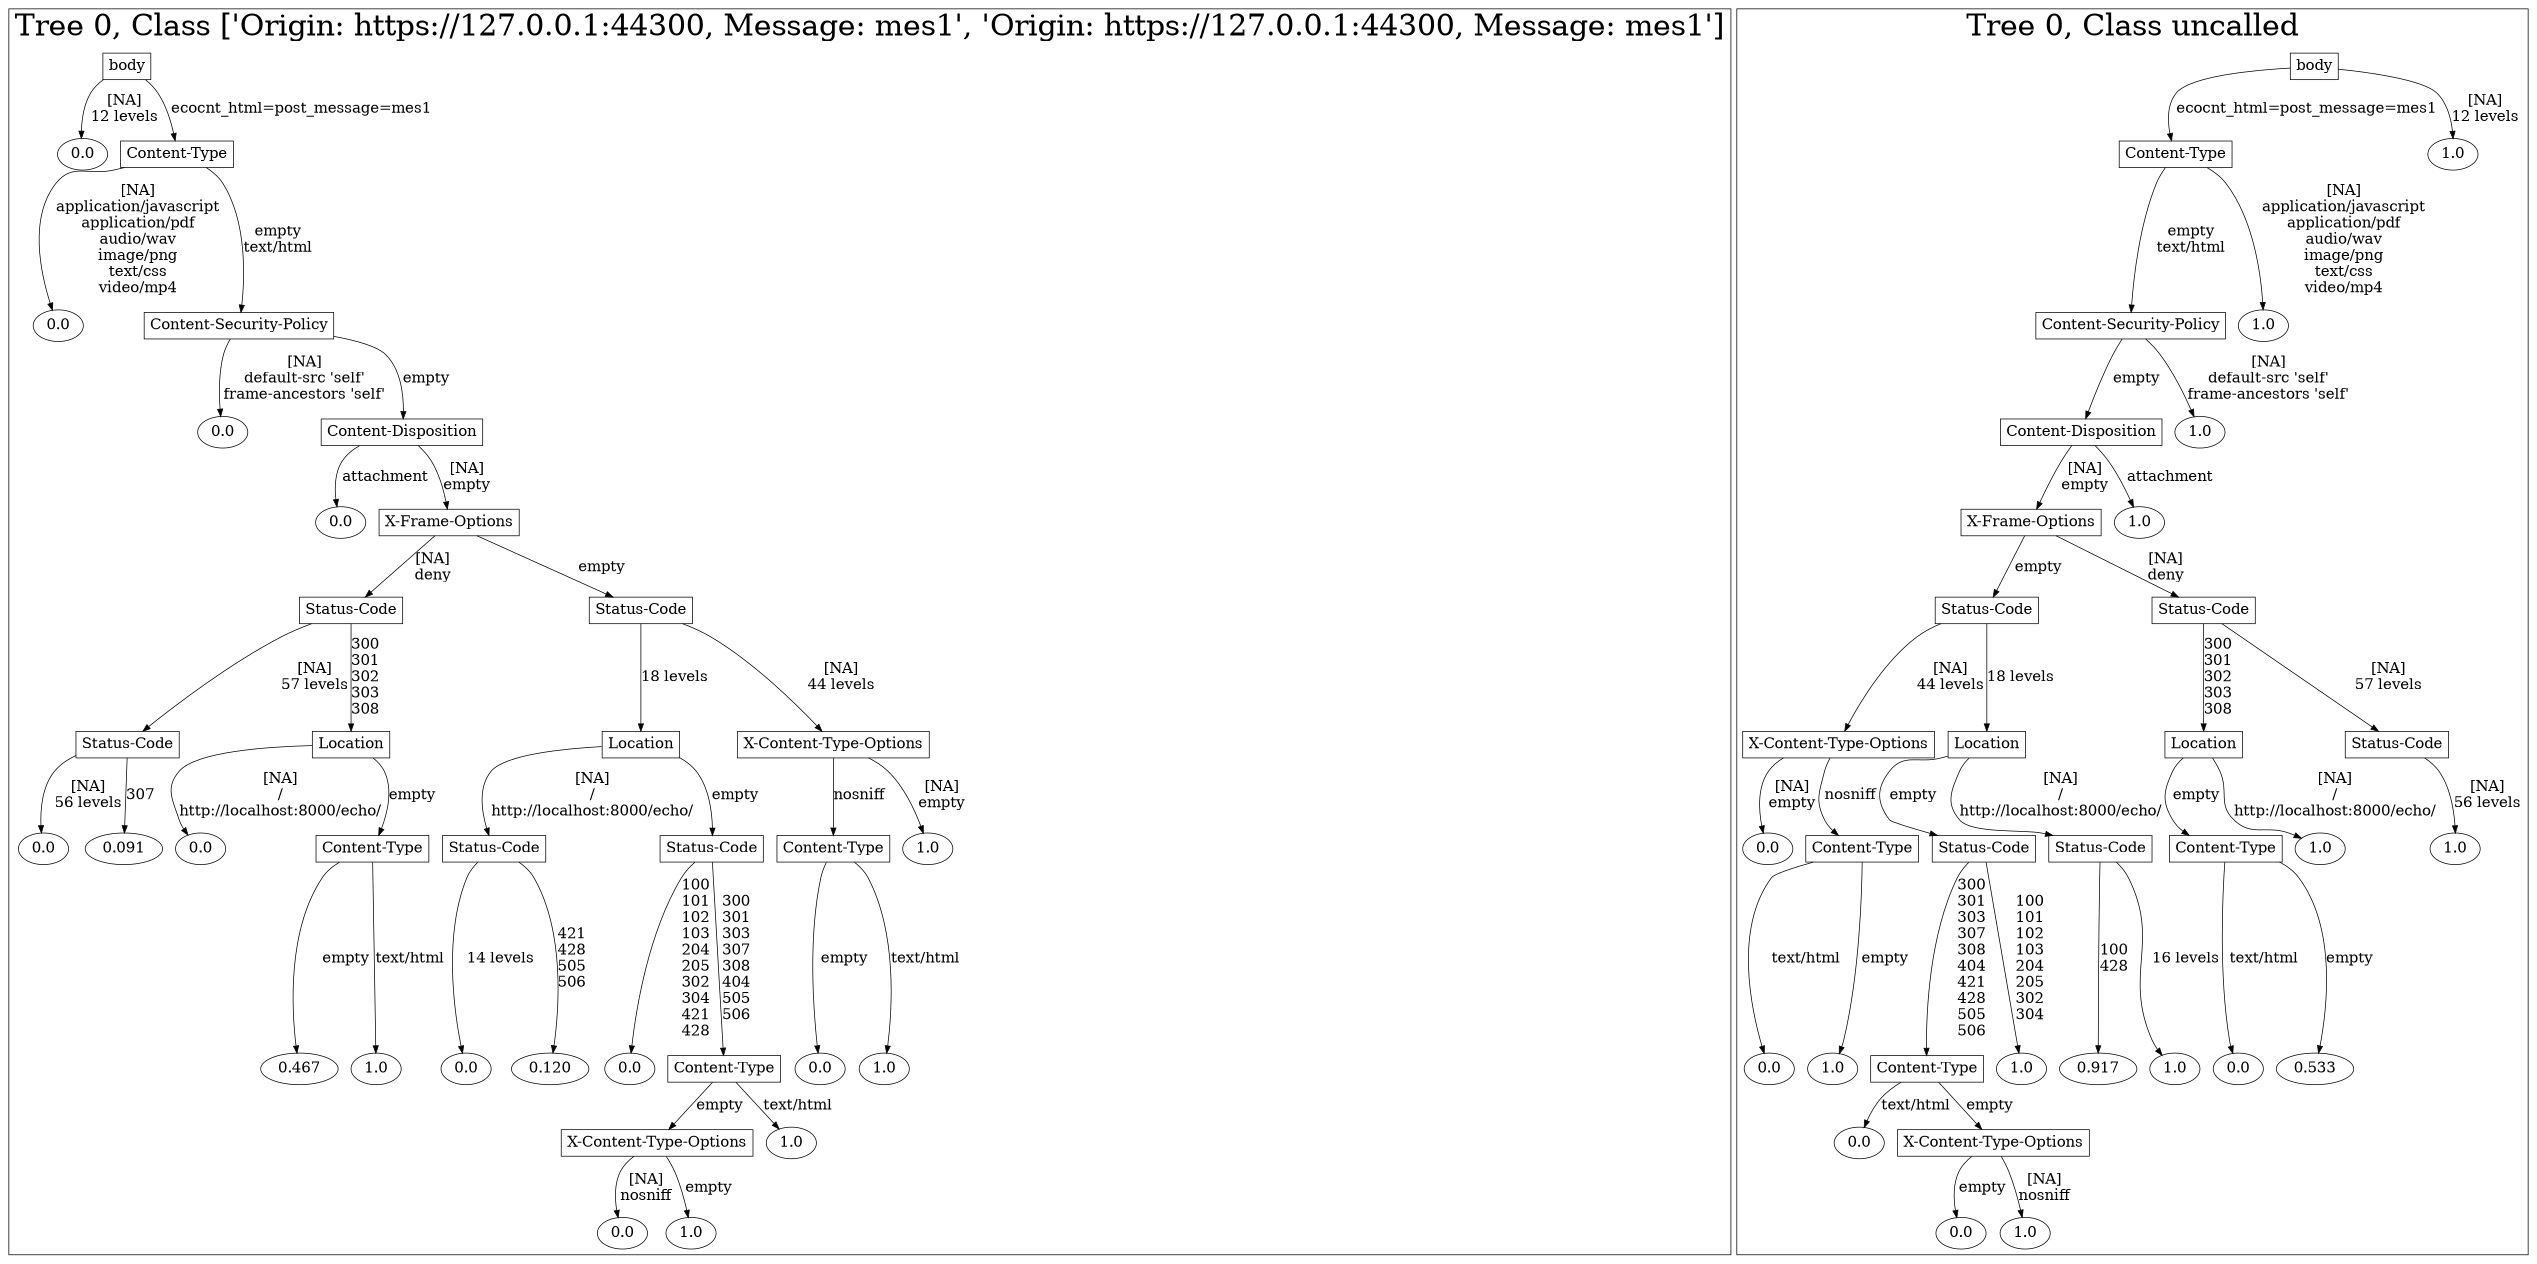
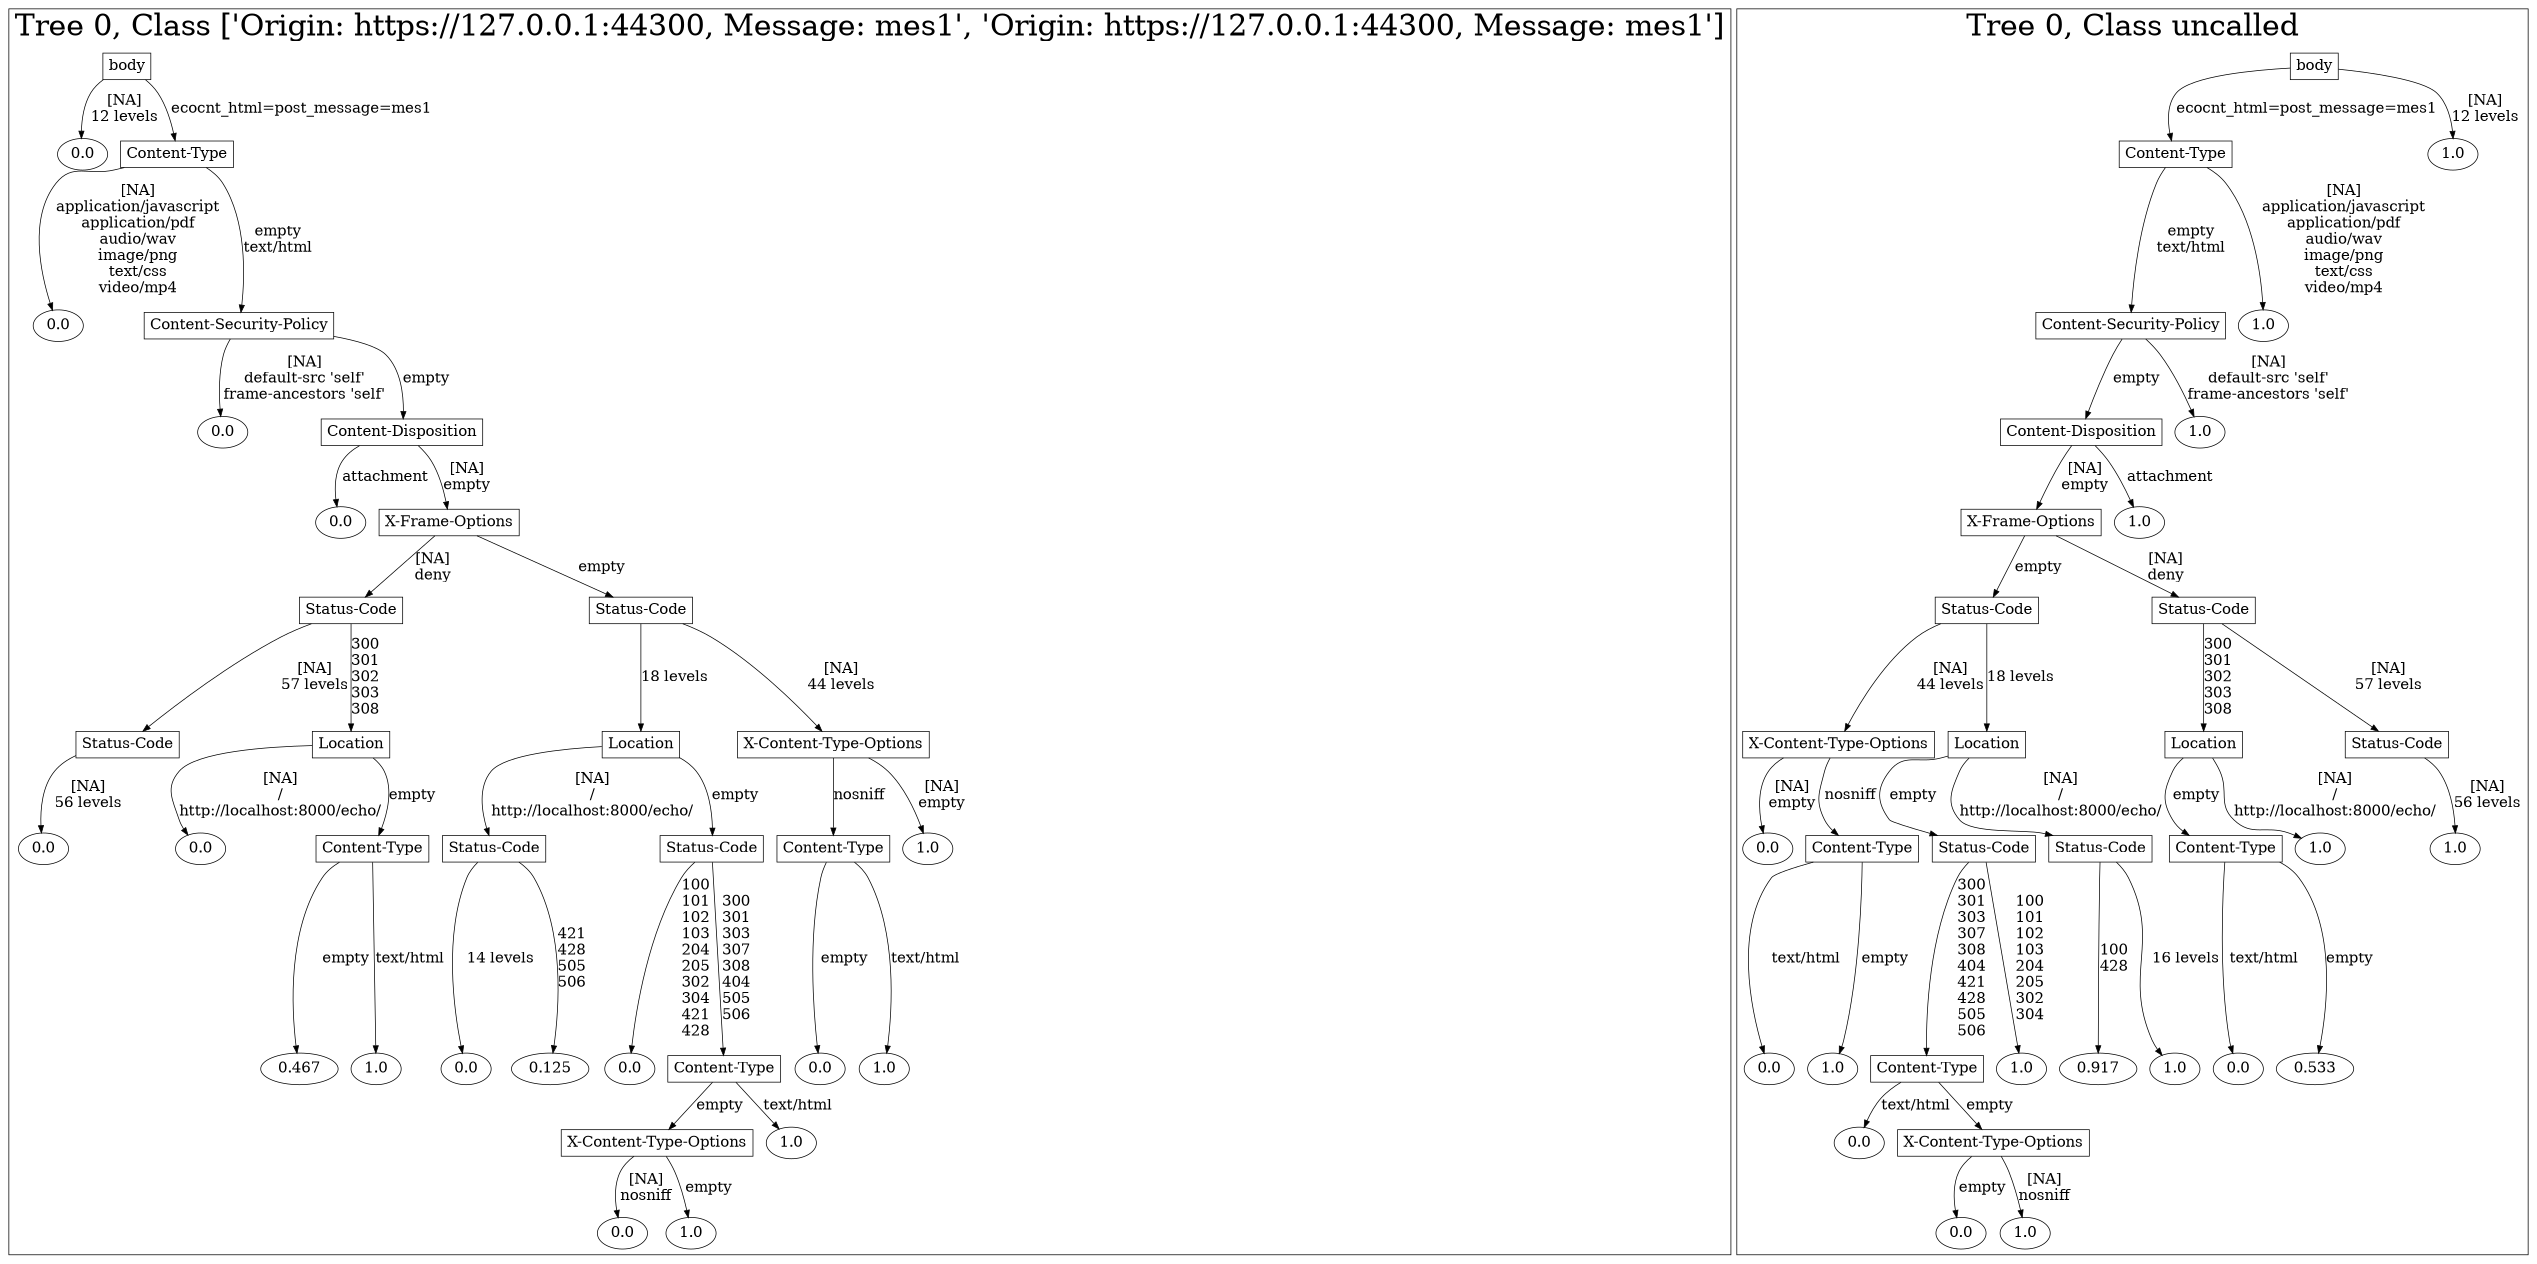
node "0.091": removed
node "0.120": label "0.120" -> "0.125"
